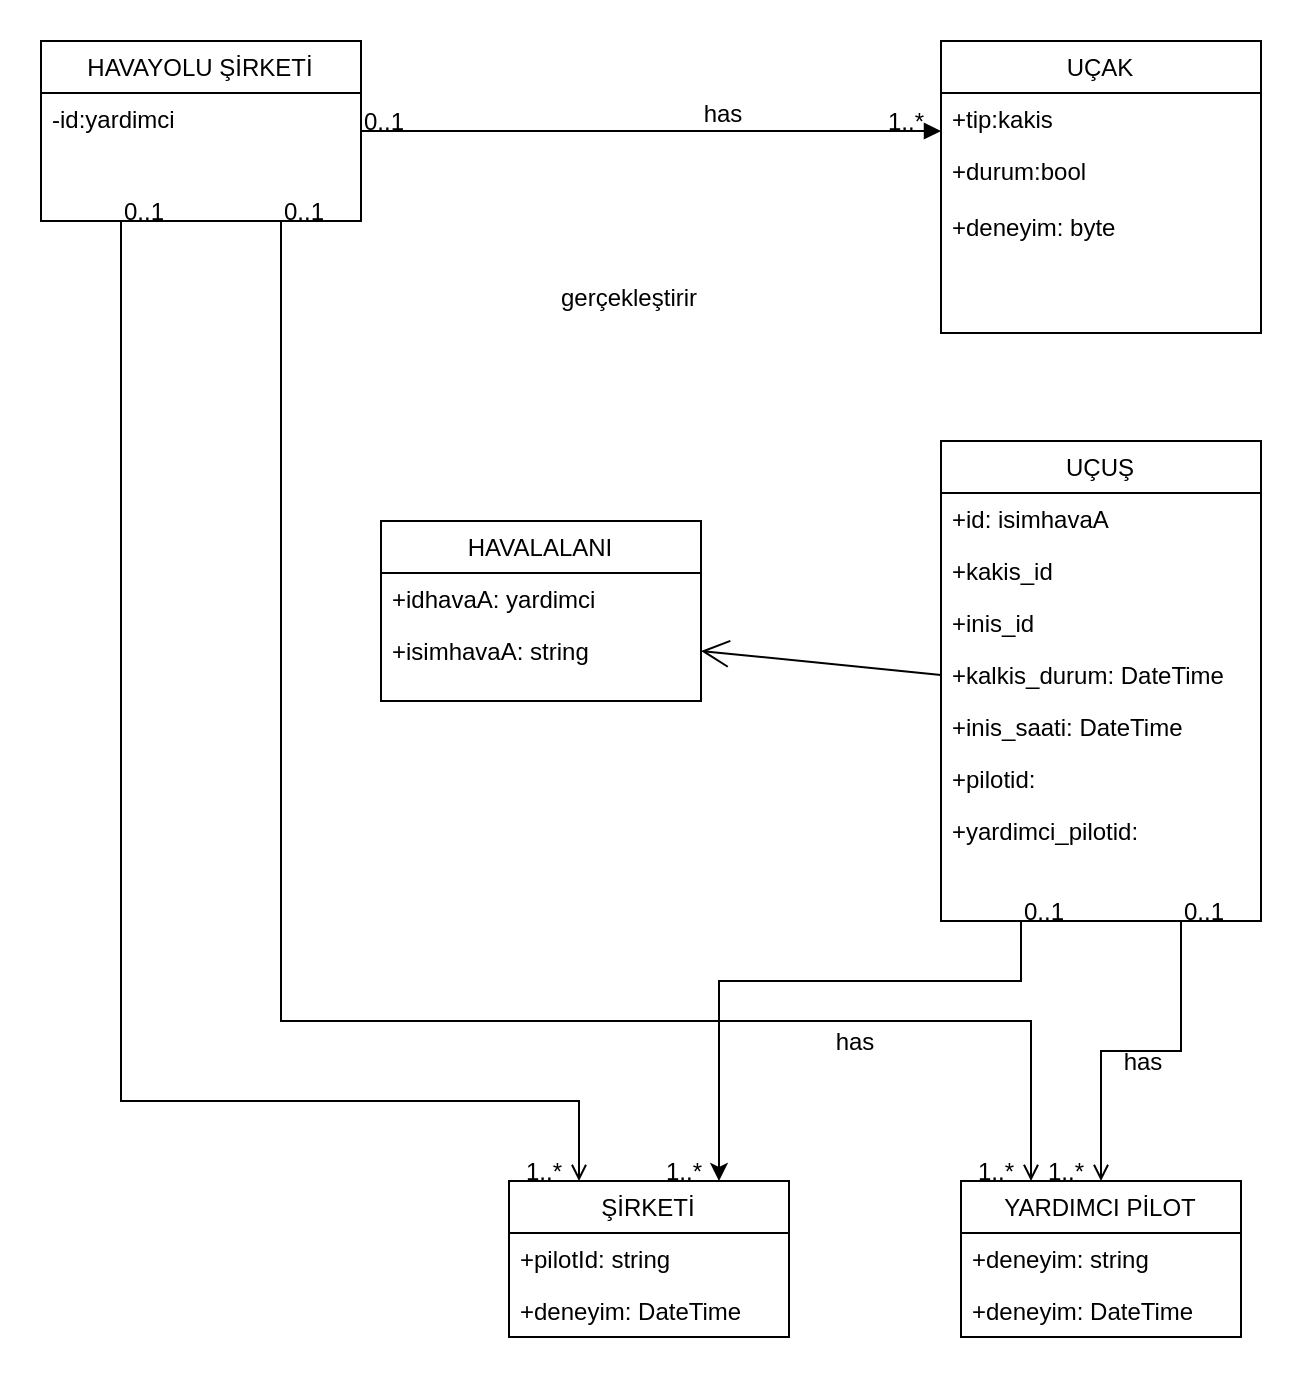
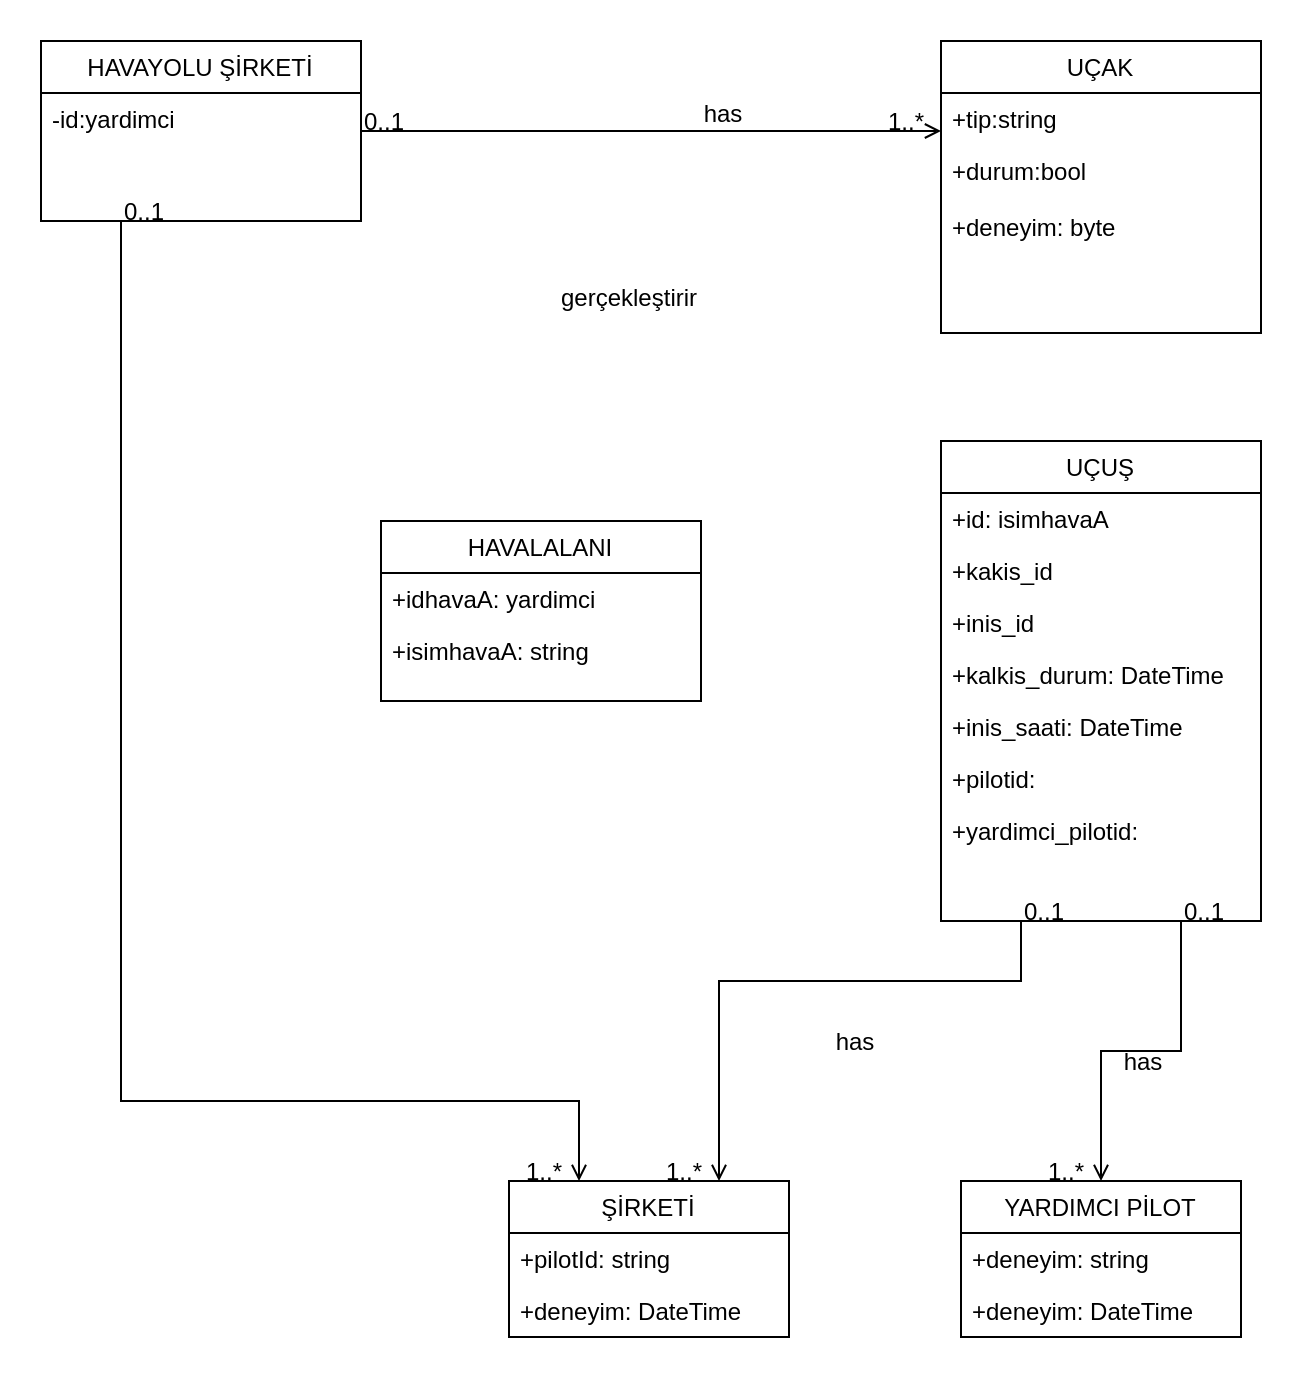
node "+tip:kakis": label "+tip:kakis" -> "+tip:string"
edge "HAVAYOLU ŞİRKETİ" -> "UÇAK": arrowhead block -> open
edge "+kalkis_durum: DateTime" -> "+isimhavaA: string": removed
edge "HAVAYOLU ŞİRKETİ" -> "YARDIMCI PİLOT": removed, labels "0..1", "1..*"
edge "UÇUŞ" -> "ŞİRKETİ": arrowhead classic -> open
